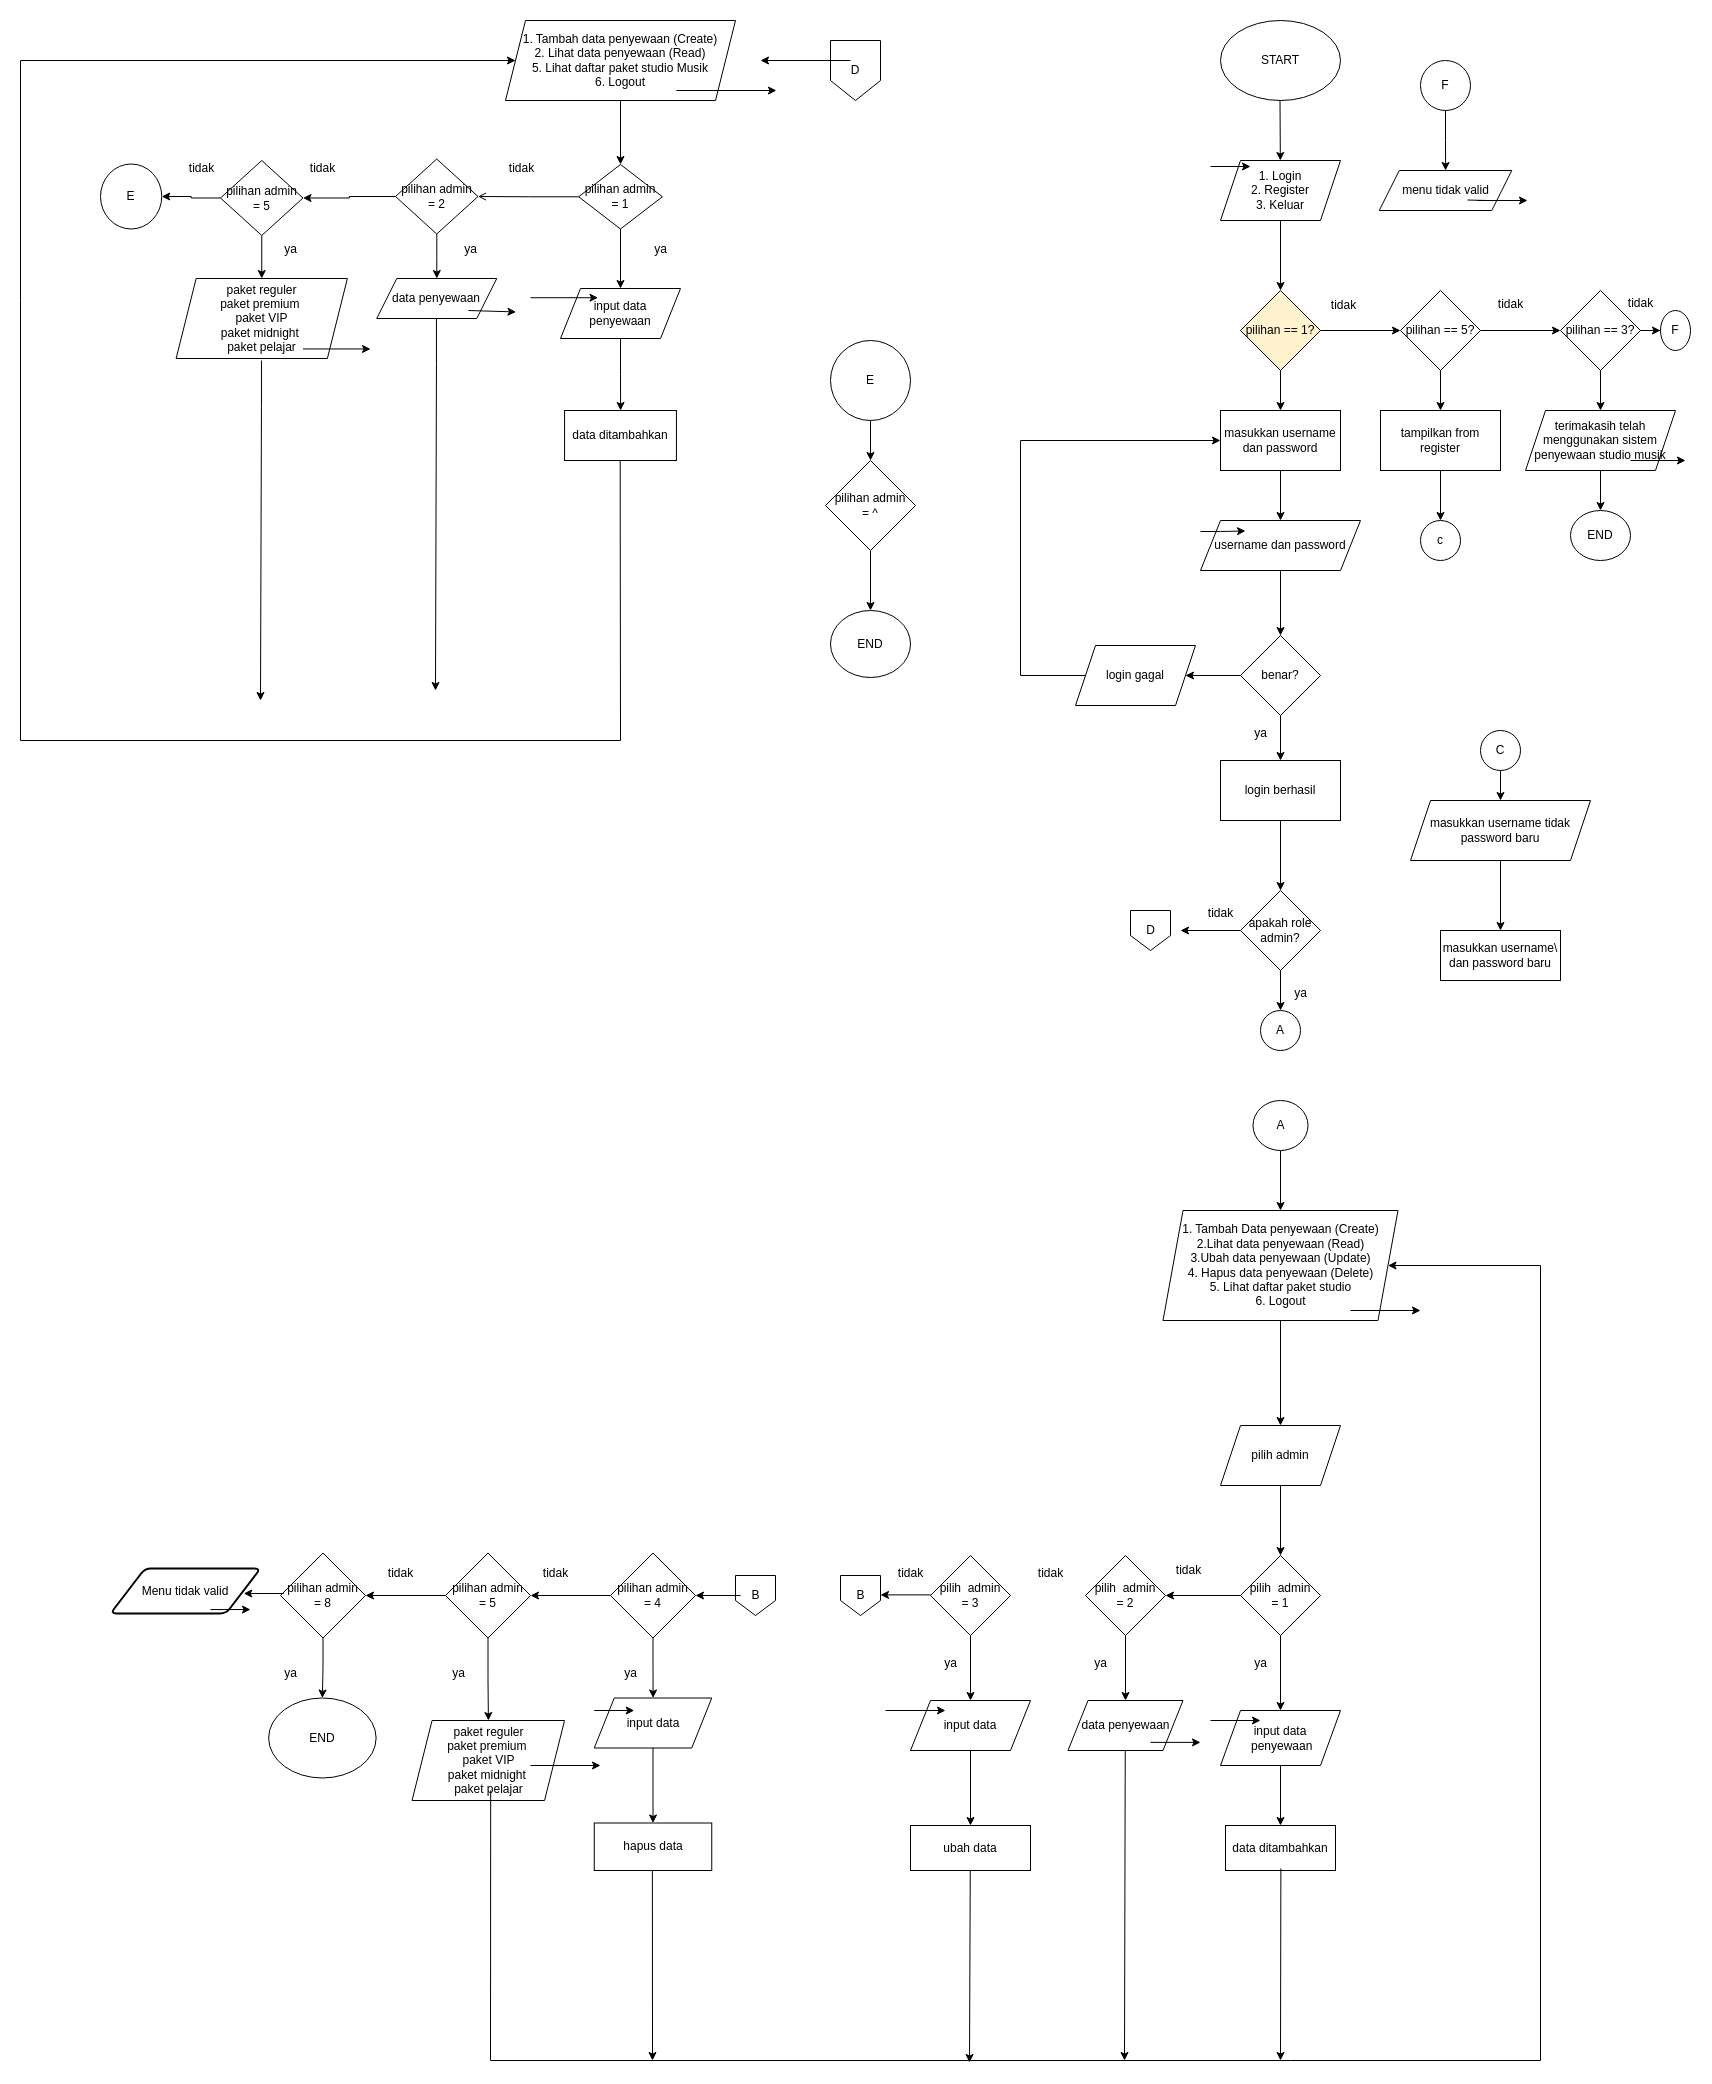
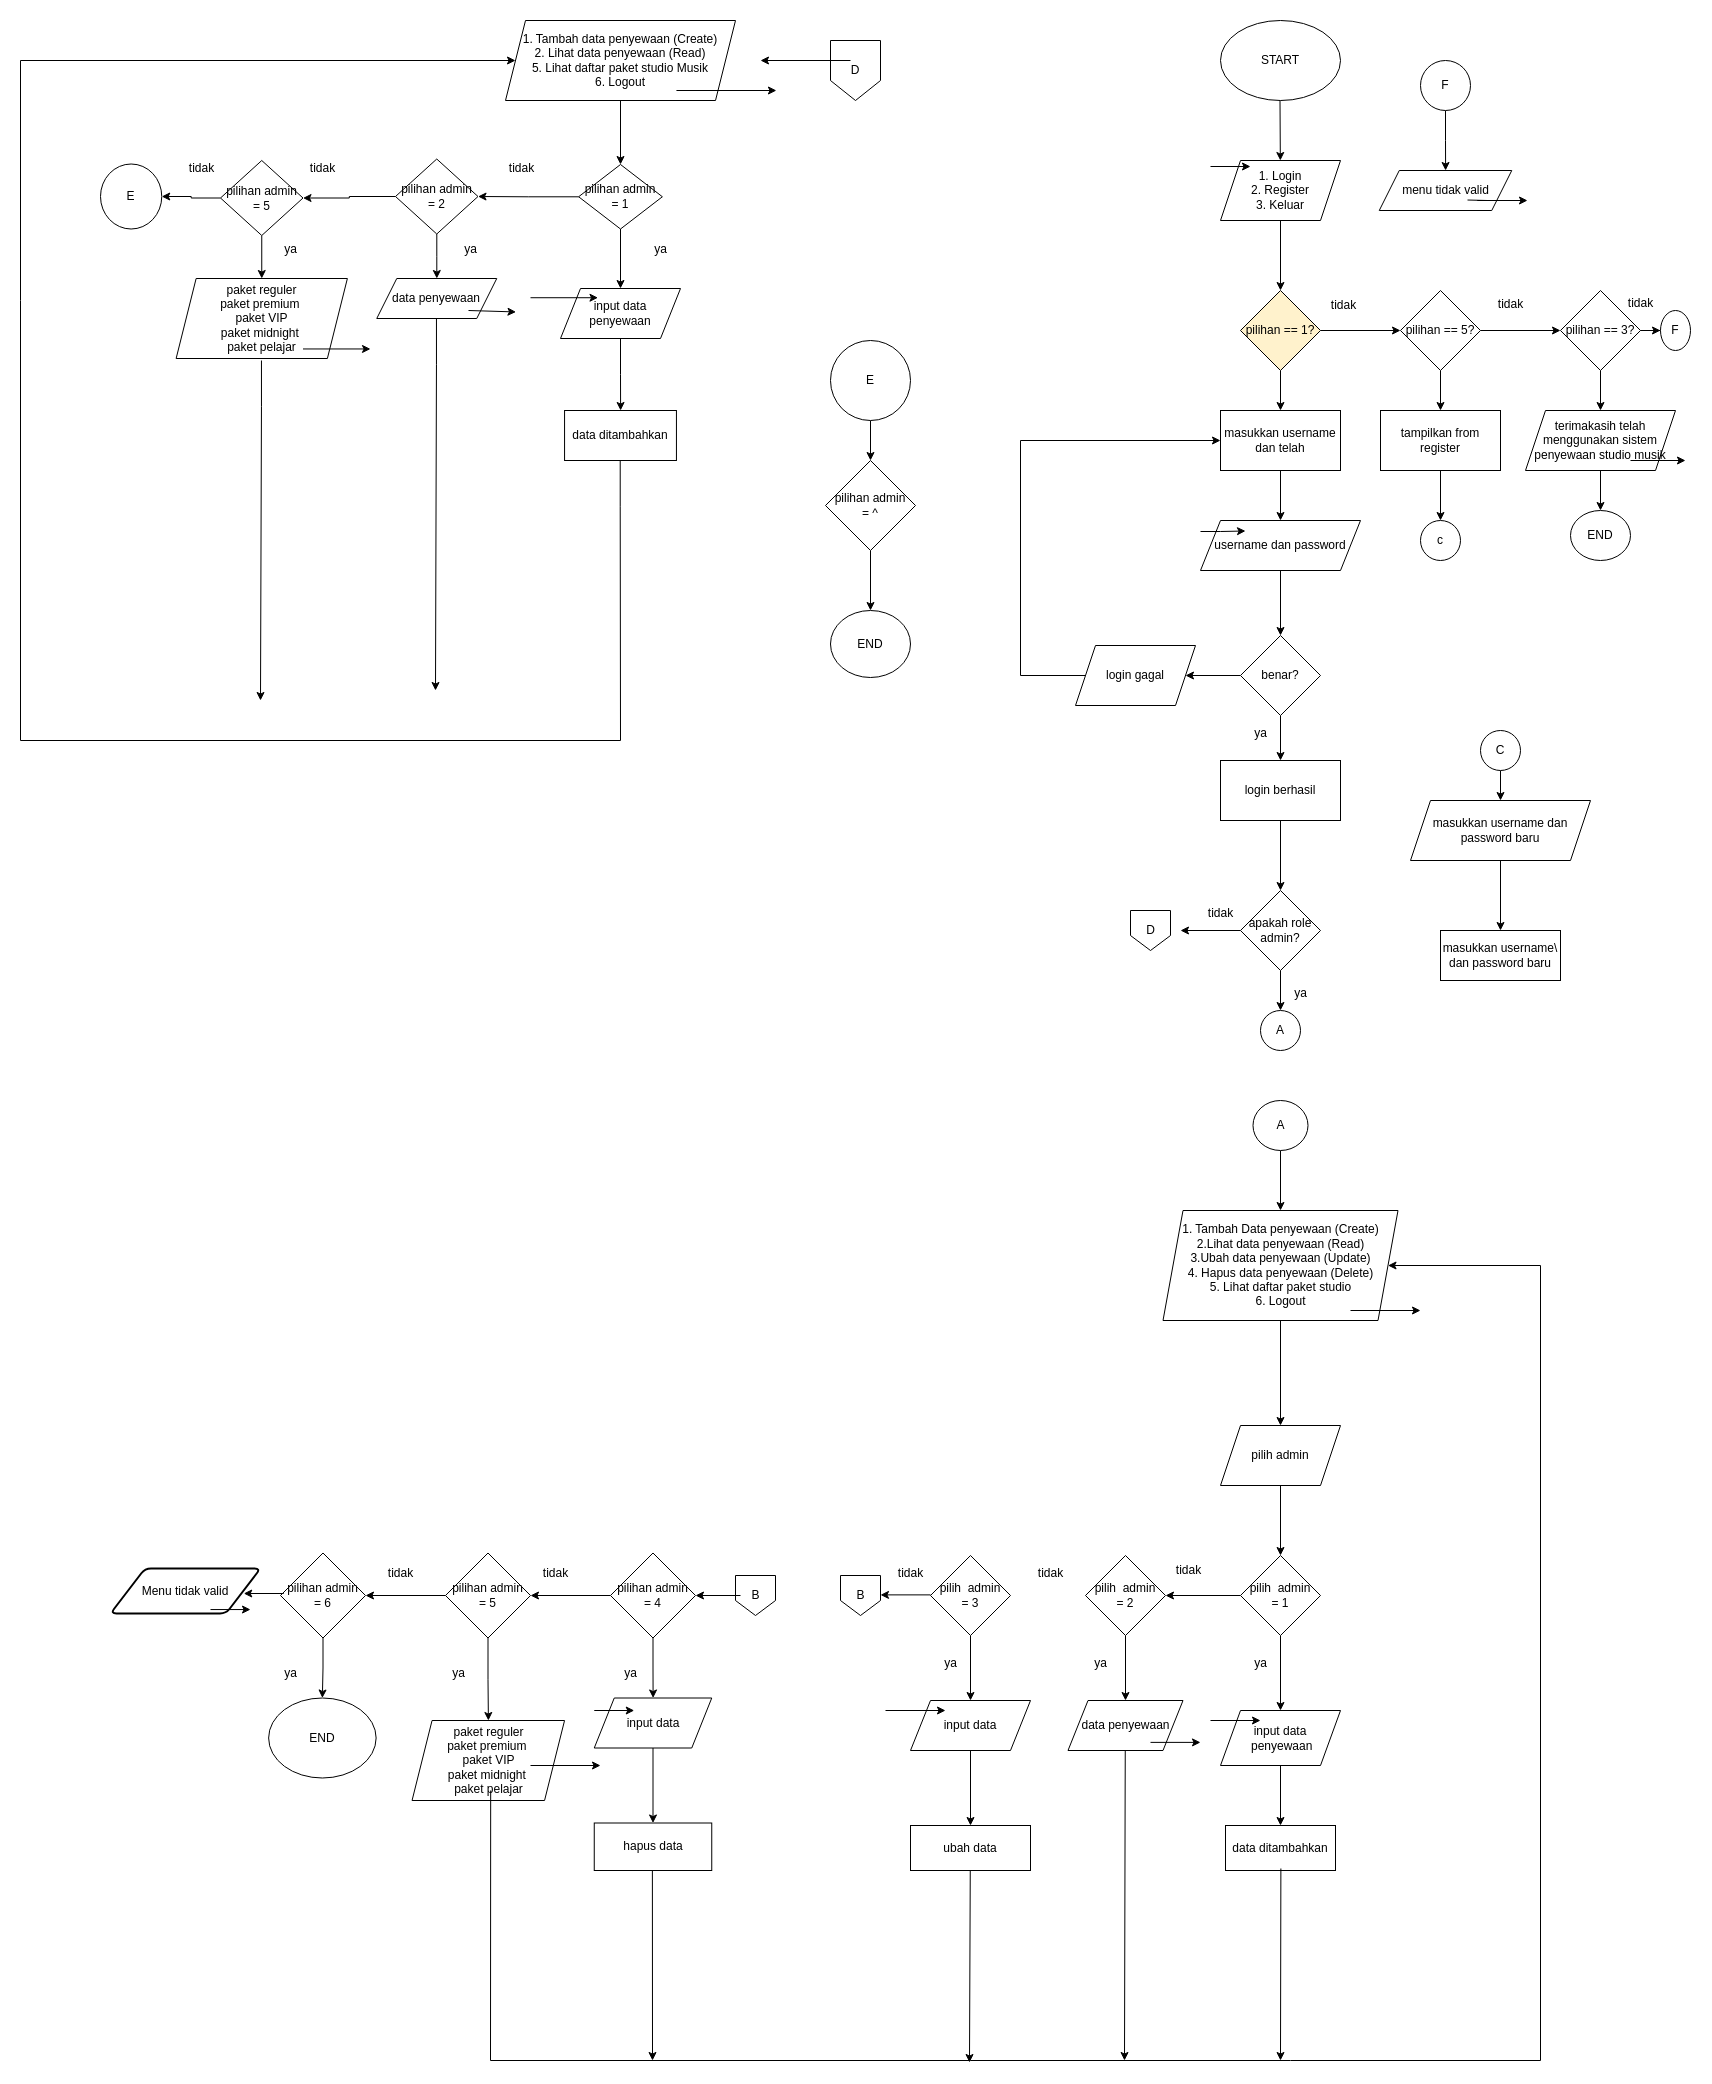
edge "pilihan admin = 1" -> "pilihan admin = 2": arrowhead open -> classic
node "masukkan username dan password": label "masukkan username dan password" -> "masukkan username dan telah"
node "masukkan username tidak password baru": label "masukkan username tidak password baru" -> "masukkan username dan password baru"
node "pilihan admin = 8": label "pilihan admin = 8" -> "pilihan admin = 6"
